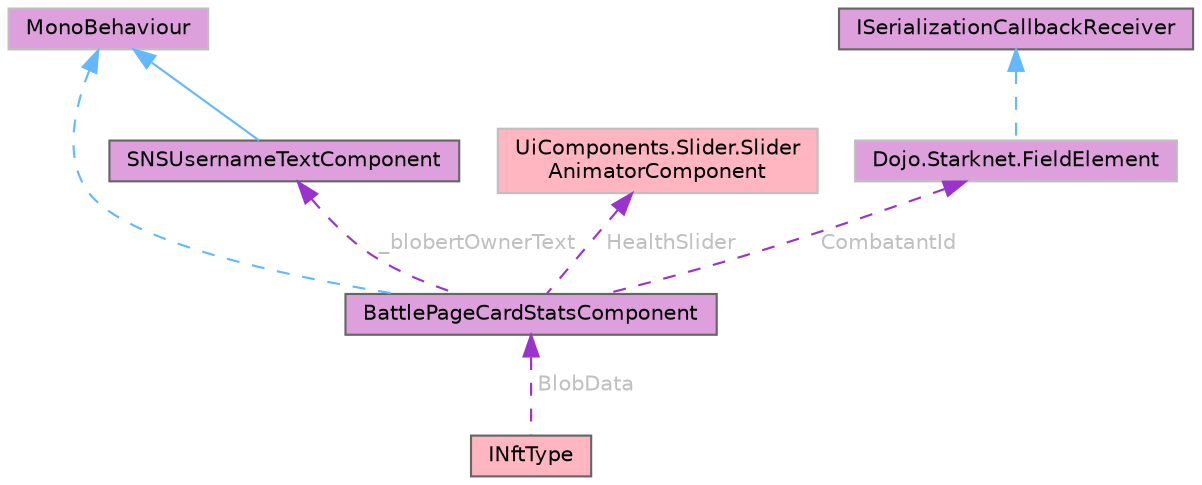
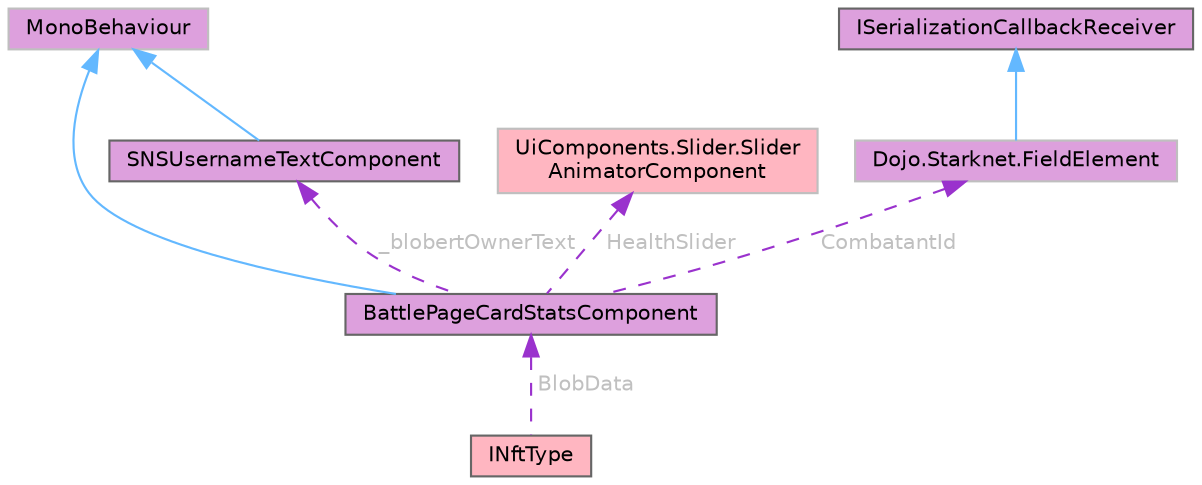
edge "Dojo.Starknet.FieldElement" -> "ISerializationCallbackReceiver": style dashed -> solid
edge "BattlePageCardStatsComponent" -> "MonoBehaviour": style dashed -> solid
